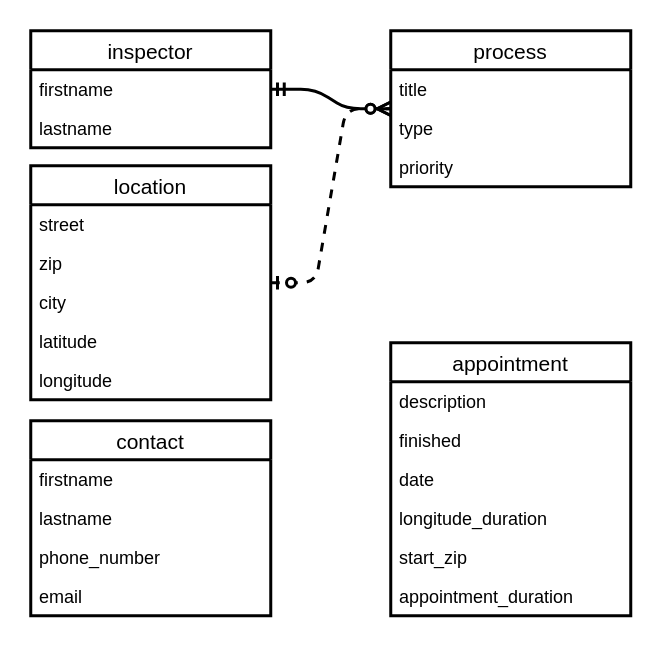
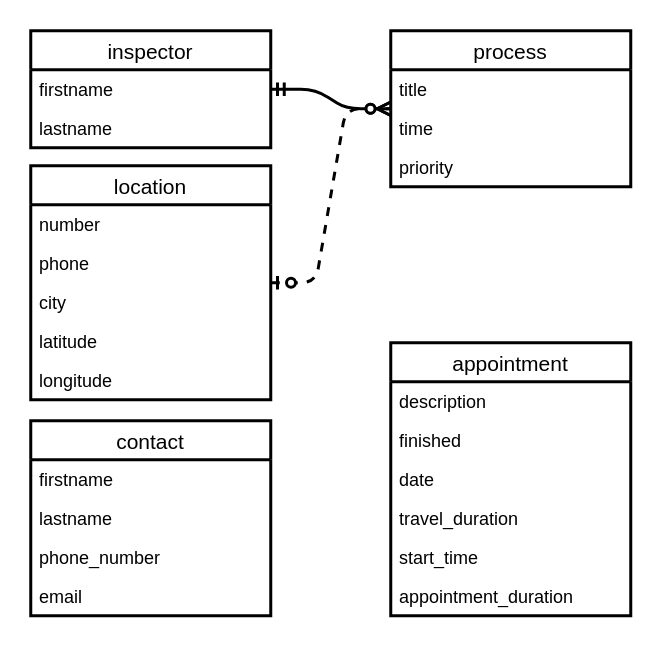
node "type": label "type" -> "time"
node "street": label "street" -> "number"
node "zip": label "zip" -> "phone"
node "longitude_duration": label "longitude_duration" -> "travel_duration"
node "start_zip": label "start_zip" -> "start_time"
